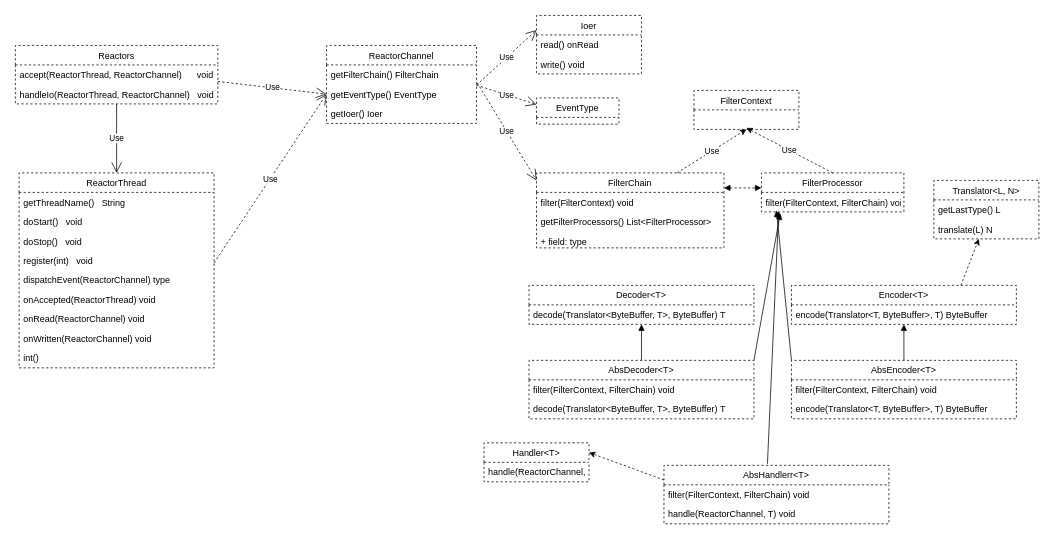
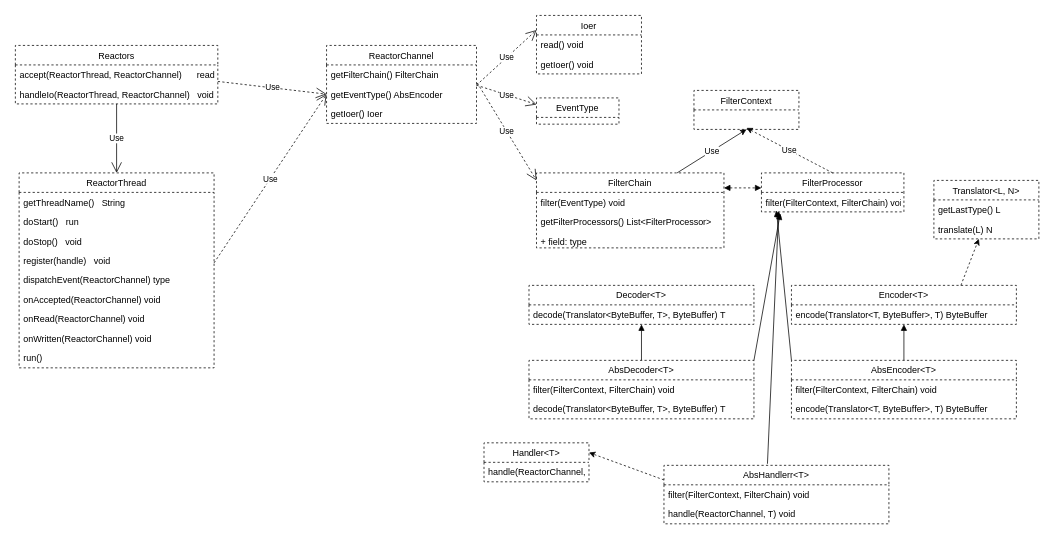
node "read() onRead": label "read() onRead" -> "read() void"
node "write() void": label "write() void" -> "getIoer() void"
node "accept(ReactorThread, ReactorChannel) void": label "accept(ReactorThread, ReactorChannel) void" -> "accept(ReactorThread, ReactorChannel) read"
node "getEventType() EventType": label "getEventType() EventType" -> "getEventType() AbsEncoder"
edge "FilterChain" -> "FilterContext": style dashed -> solid
node "filter(FilterContext) void": label "filter(FilterContext) void" -> "filter(EventType) void"
node "doStart() void": label "doStart() void" -> "doStart() run"
node "register(int) void": label "register(int) void" -> "register(handle) void"
node "onAccepted(ReactorThread) void": label "onAccepted(ReactorThread) void" -> "onAccepted(ReactorChannel) void"
node "int()": label "int()" -> "run()"
